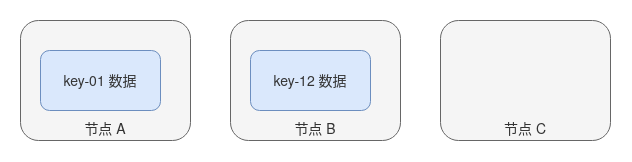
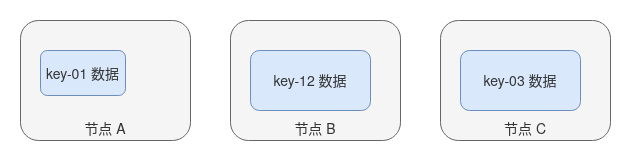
node "key-01 数据": size 120x60 -> 85x45
node "key-03 数据": added
